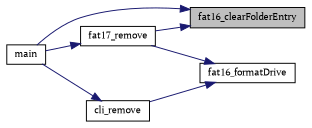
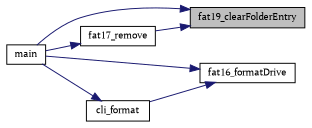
node "fat16_clearFolderEntry": label "fat16_clearFolderEntry" -> "fat19_clearFolderEntry"
edge "fat17_remove" -> "fat16_formatDrive": now "main" -> "fat16_formatDrive"
node "cli_remove": label "cli_remove" -> "cli_format"
